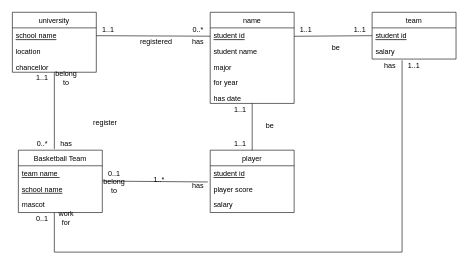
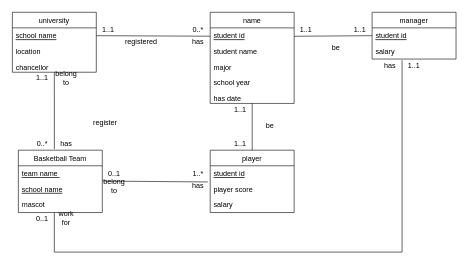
node "team": label "team" -> "manager"
node "registered": moved (156, 42) -> (141, 42)
node "for year": label "for year" -> "school year"
node "1..*": moved (159, 180) -> (198, 174)
